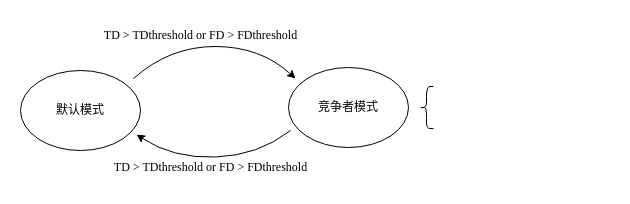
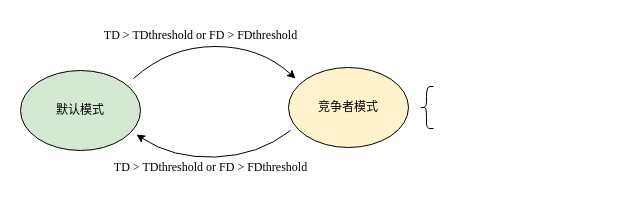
node "竞争者模式": fillcolor #ffffff -> #fff2cc
node "默认模式": fillcolor #ffffff -> #d5e8d4
